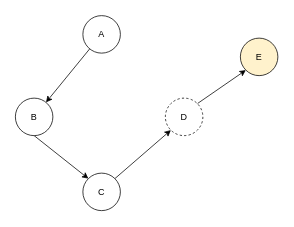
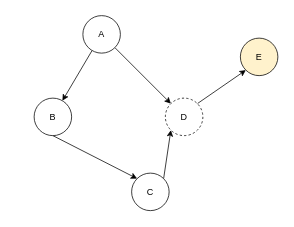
edge "A" -> "D": added
node "B": moved (34, 117) -> (53, 117)
node "C": moved (102, 192) -> (150, 192)
